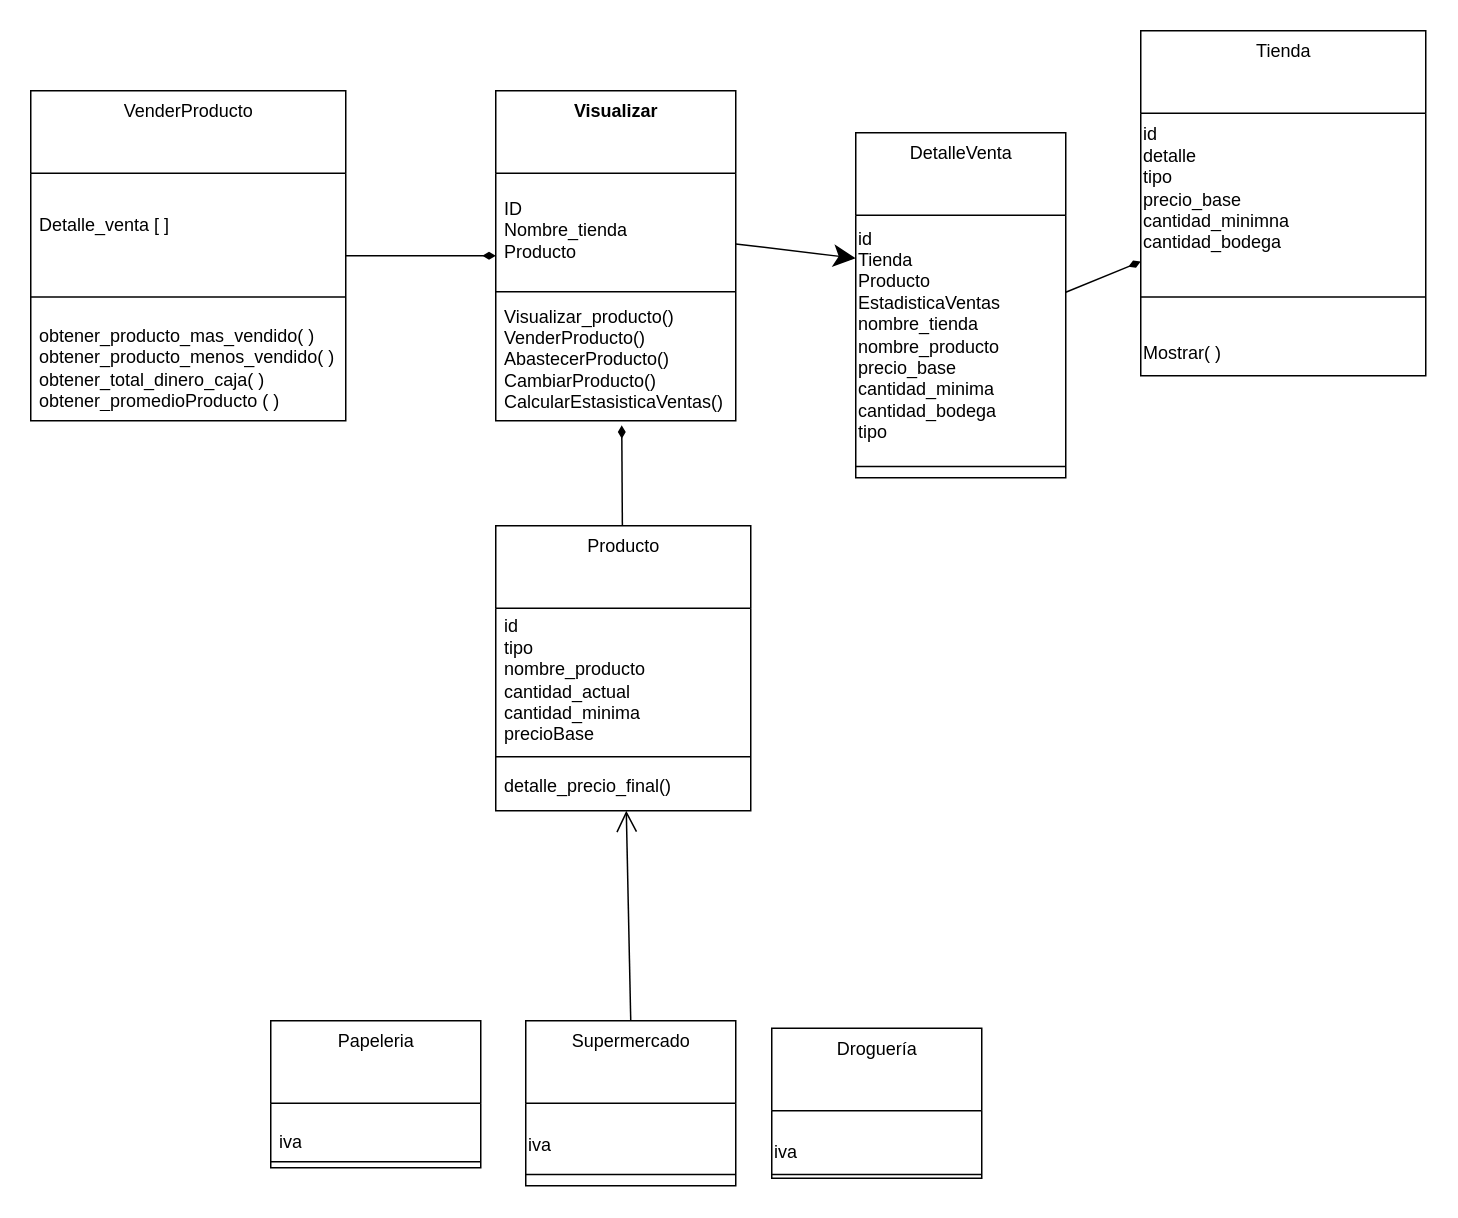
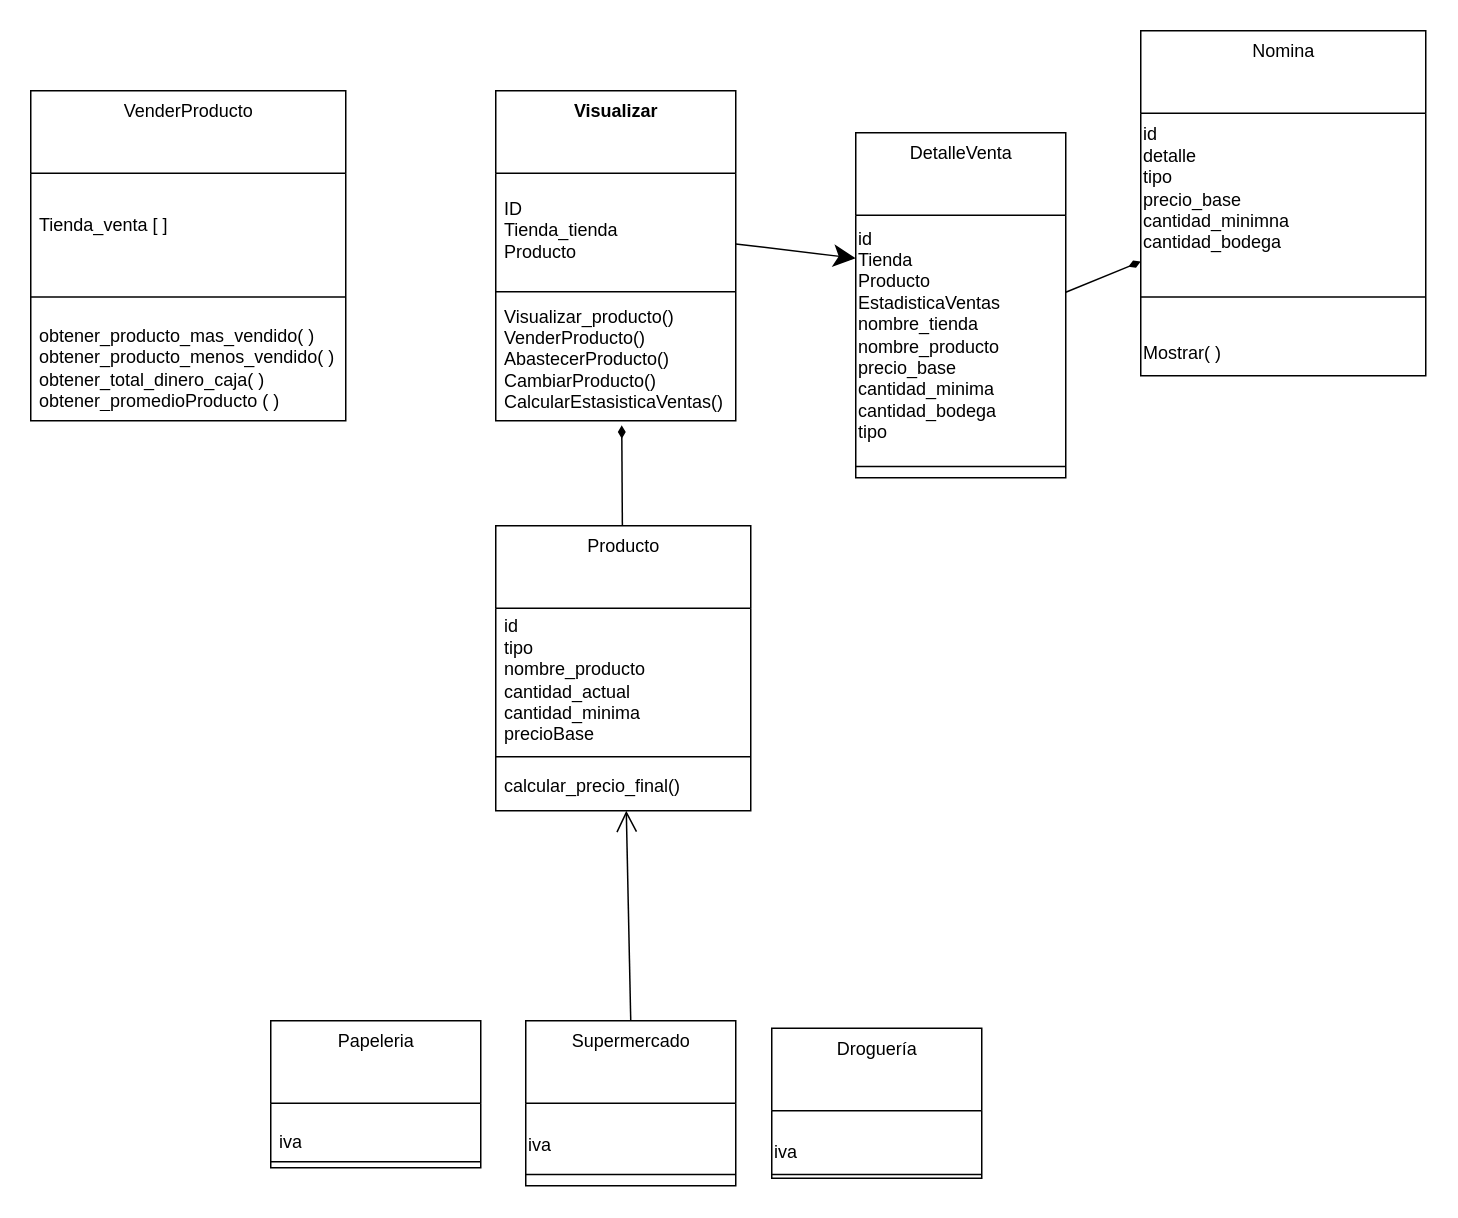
node "Tienda": label "Tienda" -> "Nomina"
node "Detalle_venta [ ]": label "Detalle_venta [ ]" -> "Tienda_venta [ ]"
node "ID Nombre_tienda Producto": label "ID Nombre_tienda Producto" -> "ID Tienda_tienda Producto"
edge "VenderProducto" -> "Visualizar": removed
node "detalle_precio_final()": label "detalle_precio_final()" -> "calcular_precio_final()"
